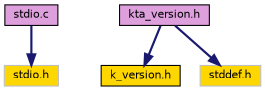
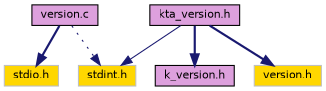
node "stdio.c": label "stdio.c" -> "version.c"
node "stdint.h": added
node "k_version.h": fillcolor gold -> plum
node "stddef.h": label "stddef.h" -> "version.h"
